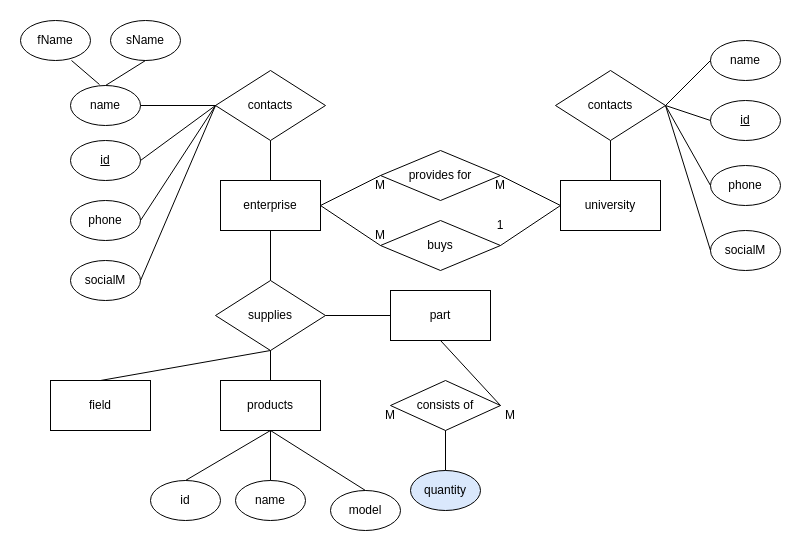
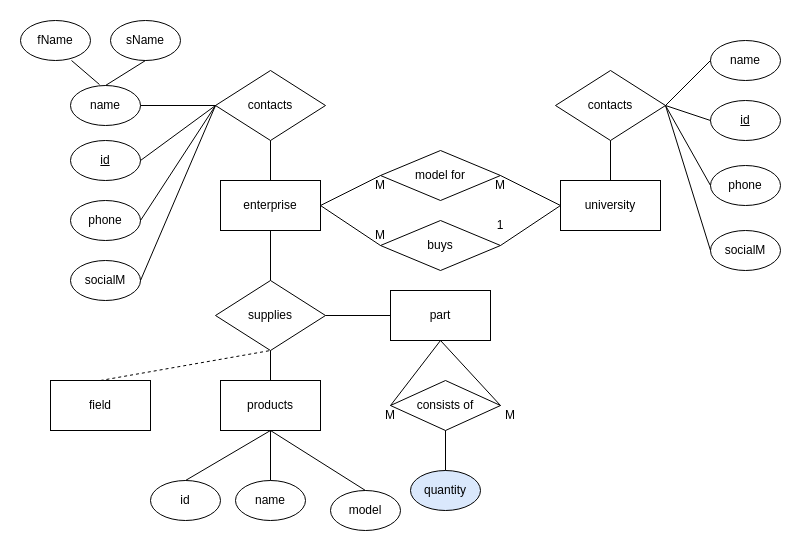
node "provides for": label "provides for" -> "model for"
edge "supplies" -- "field": style solid -> dashed
edge "part" -- "consists of": added
